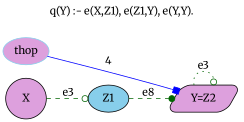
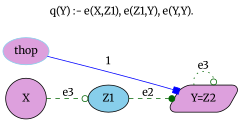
edge "thop" -> "Y=Z2": label "4" -> "1"
edge "Z1" -> "Y=Z2": label "e8" -> "e2"
